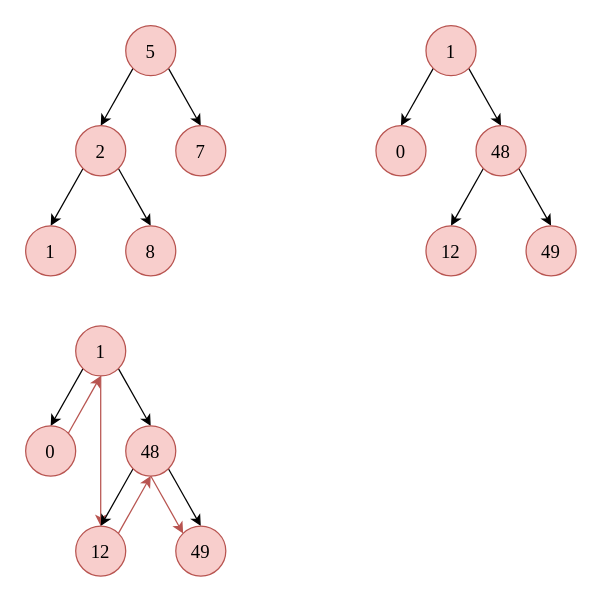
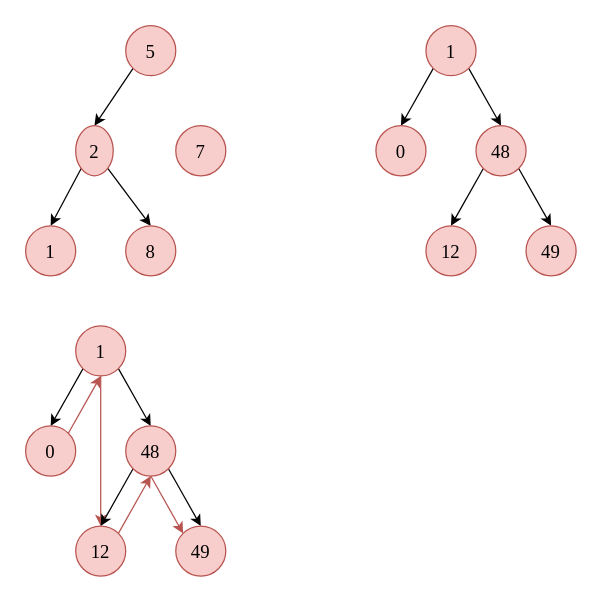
edge "5" -> "7": removed
node "2": size 50x50 -> 38x50
